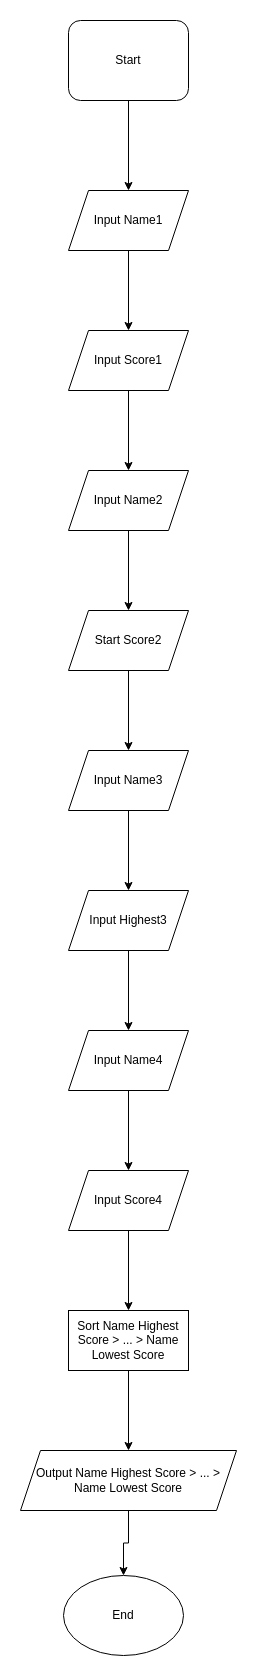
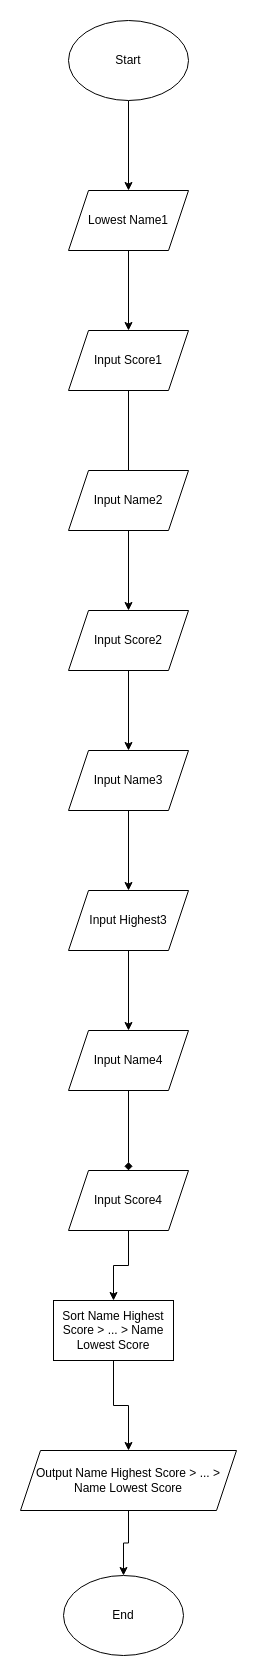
node "Start": shape rounded rectangle -> ellipse
node "Input Name1": label "Input Name1" -> "Lowest Name1"
edge "Input Score1" -> "Input Name2": arrowhead classic -> none
node "Start Score2": label "Start Score2" -> "Input Score2"
edge "Input Name4" -> "Input Score4": arrowhead classic -> diamond
node "Sort Name Highest Score > ... > Name Lowest Score": moved (129, 1341) -> (114, 1331)
